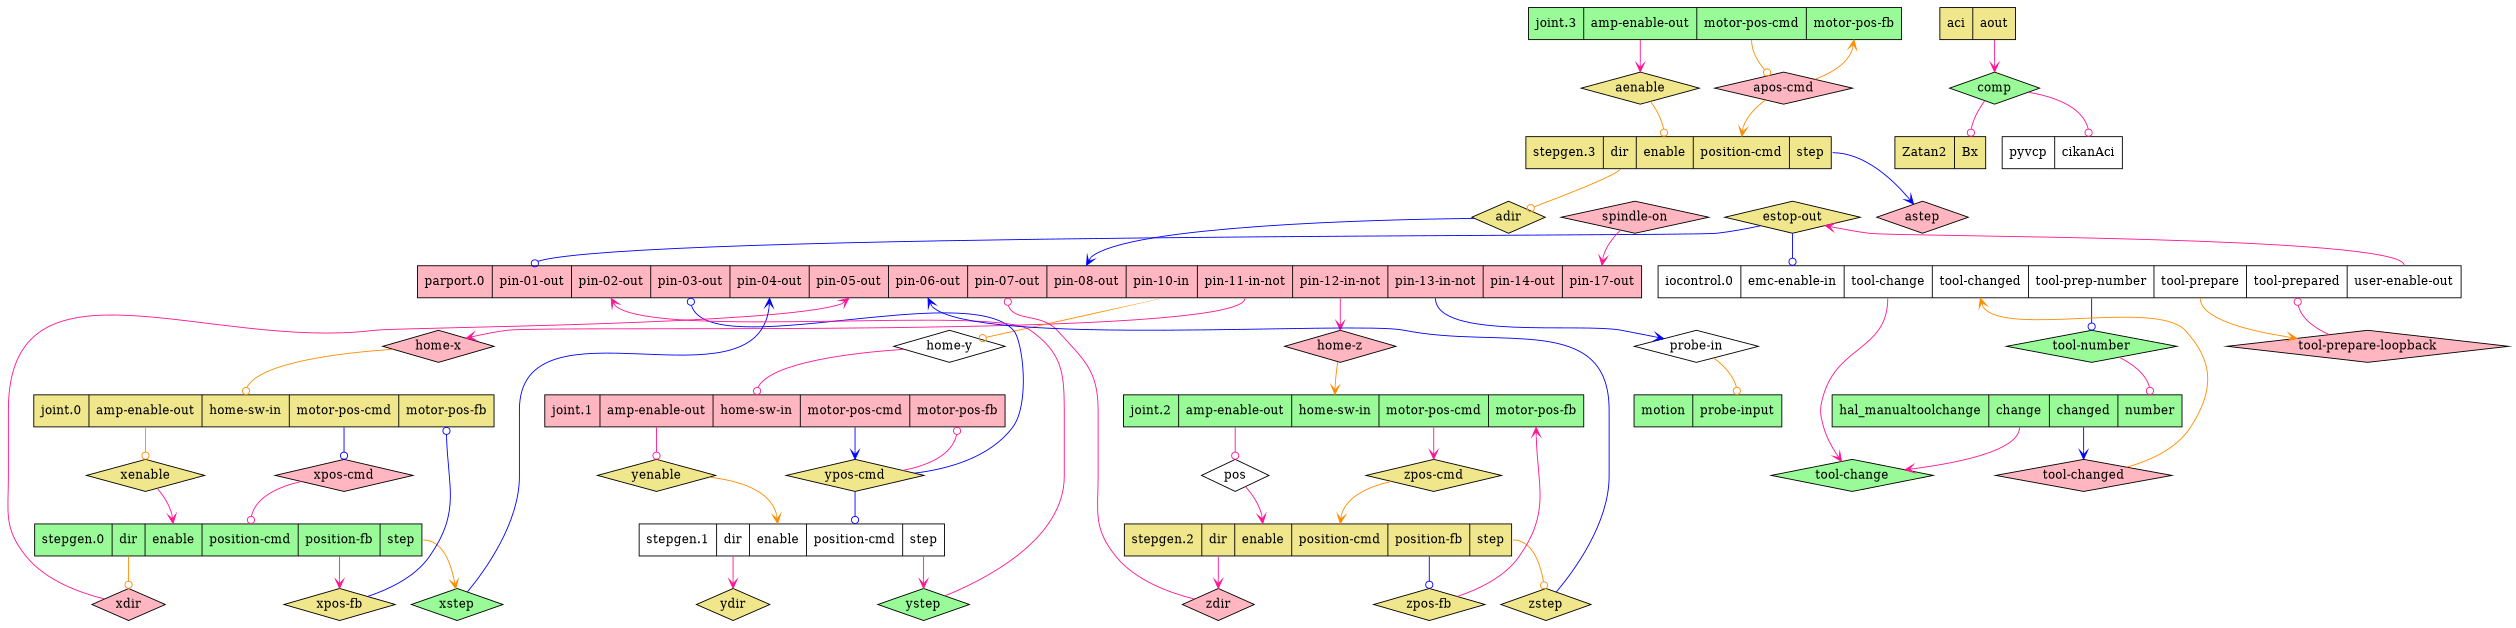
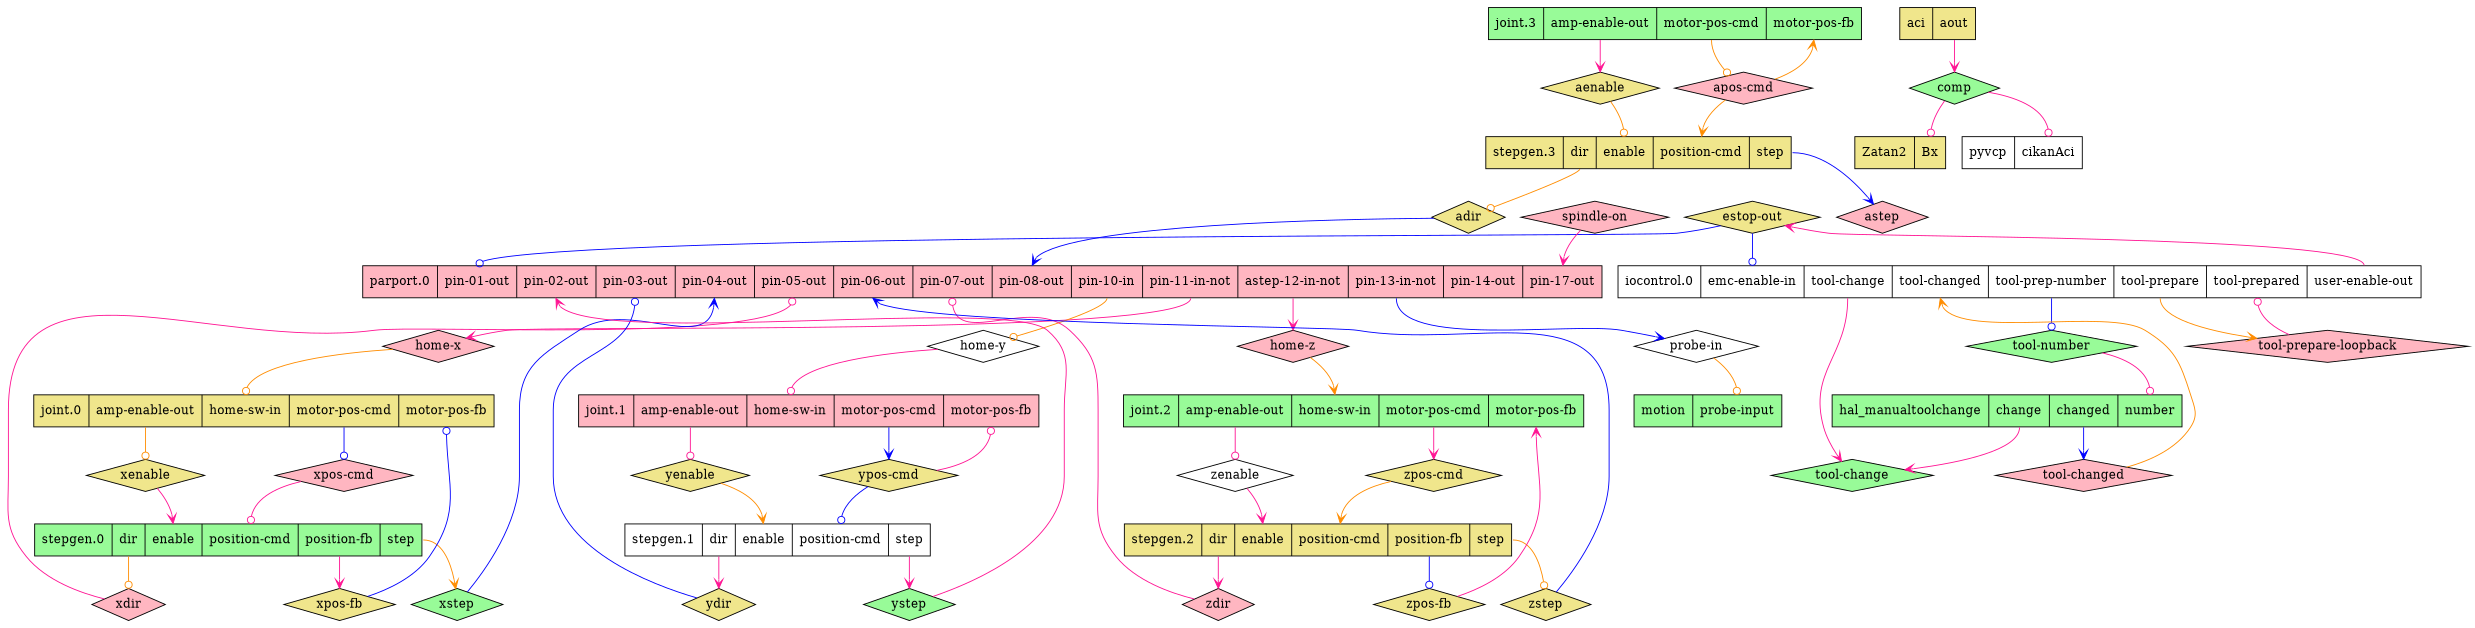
node "parport.0": text "pin-12-in-not" -> "astep-12-in-not"
edge "ypos-cmd" -> "parport.0": now "ydir" -> "parport.0"
edge "xdir" -> "parport.0": arrowhead vee -> odot
node "pos": label "pos" -> "zenable"
